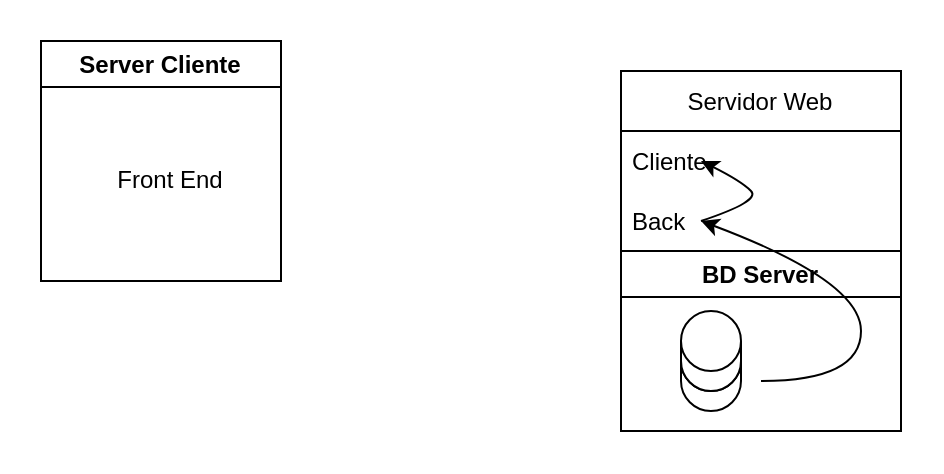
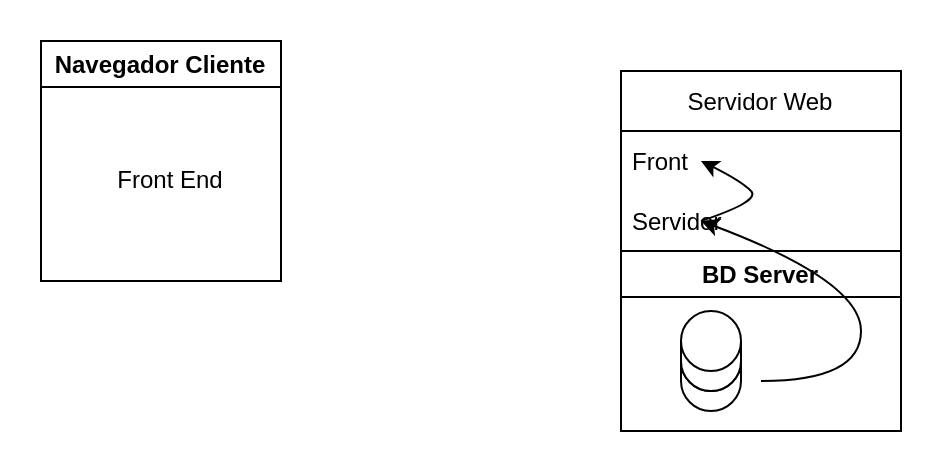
node "Server Cliente": label "Server Cliente" -> "Navegador Cliente"
node "Cliente": label "Cliente" -> "Front"
node "Back": label "Back" -> "Servidor"
